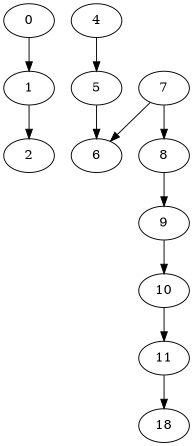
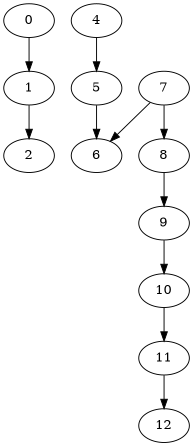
node "18": label "18" -> "12"
